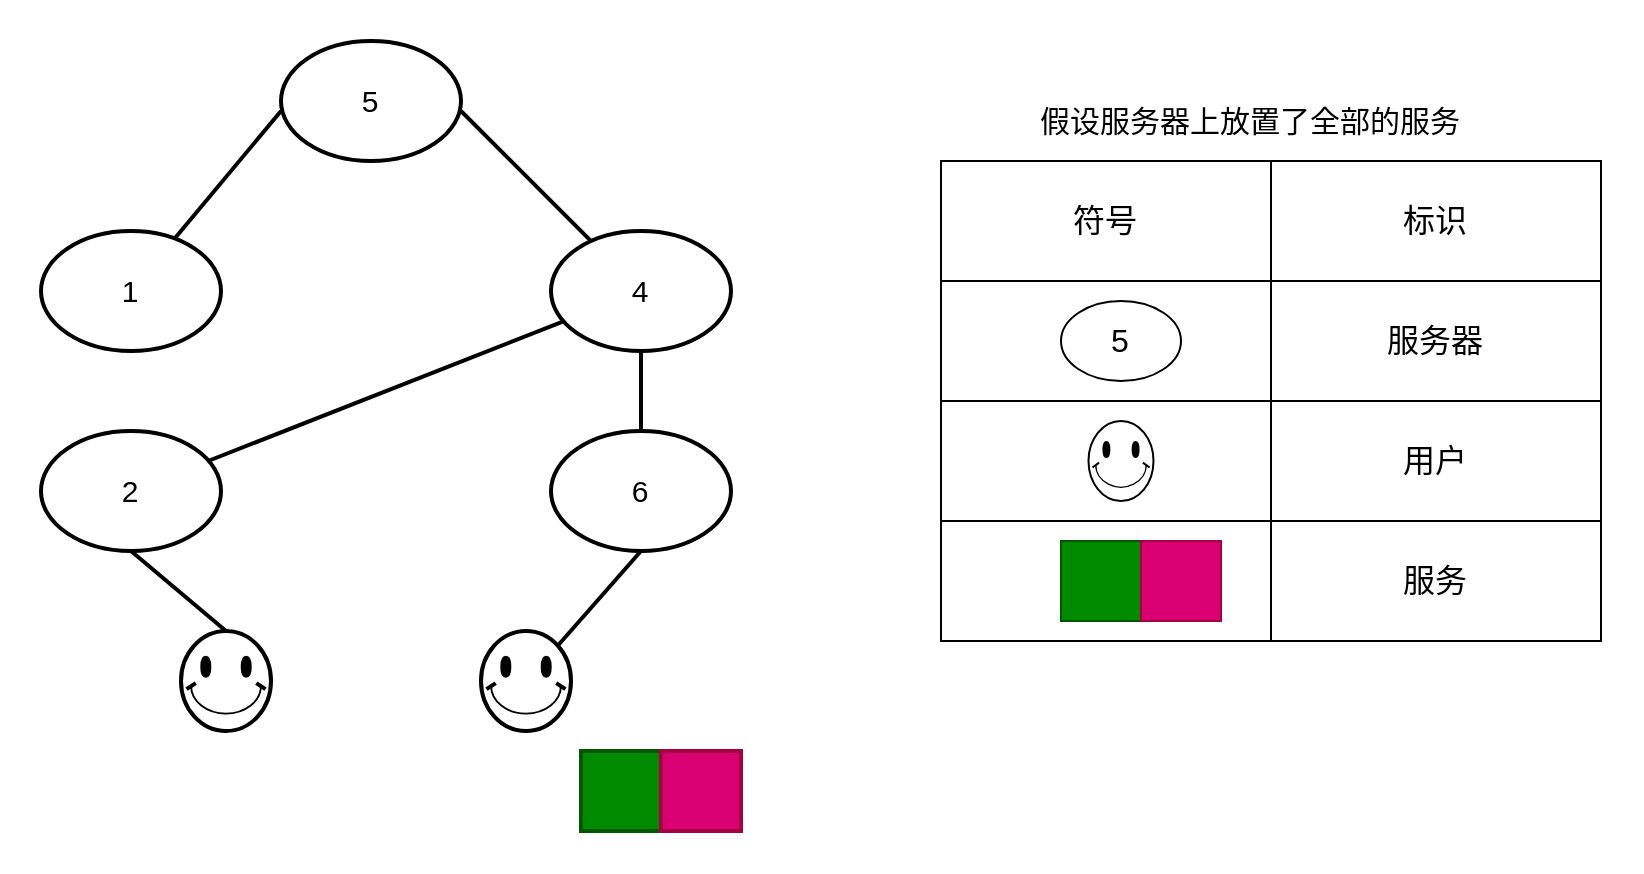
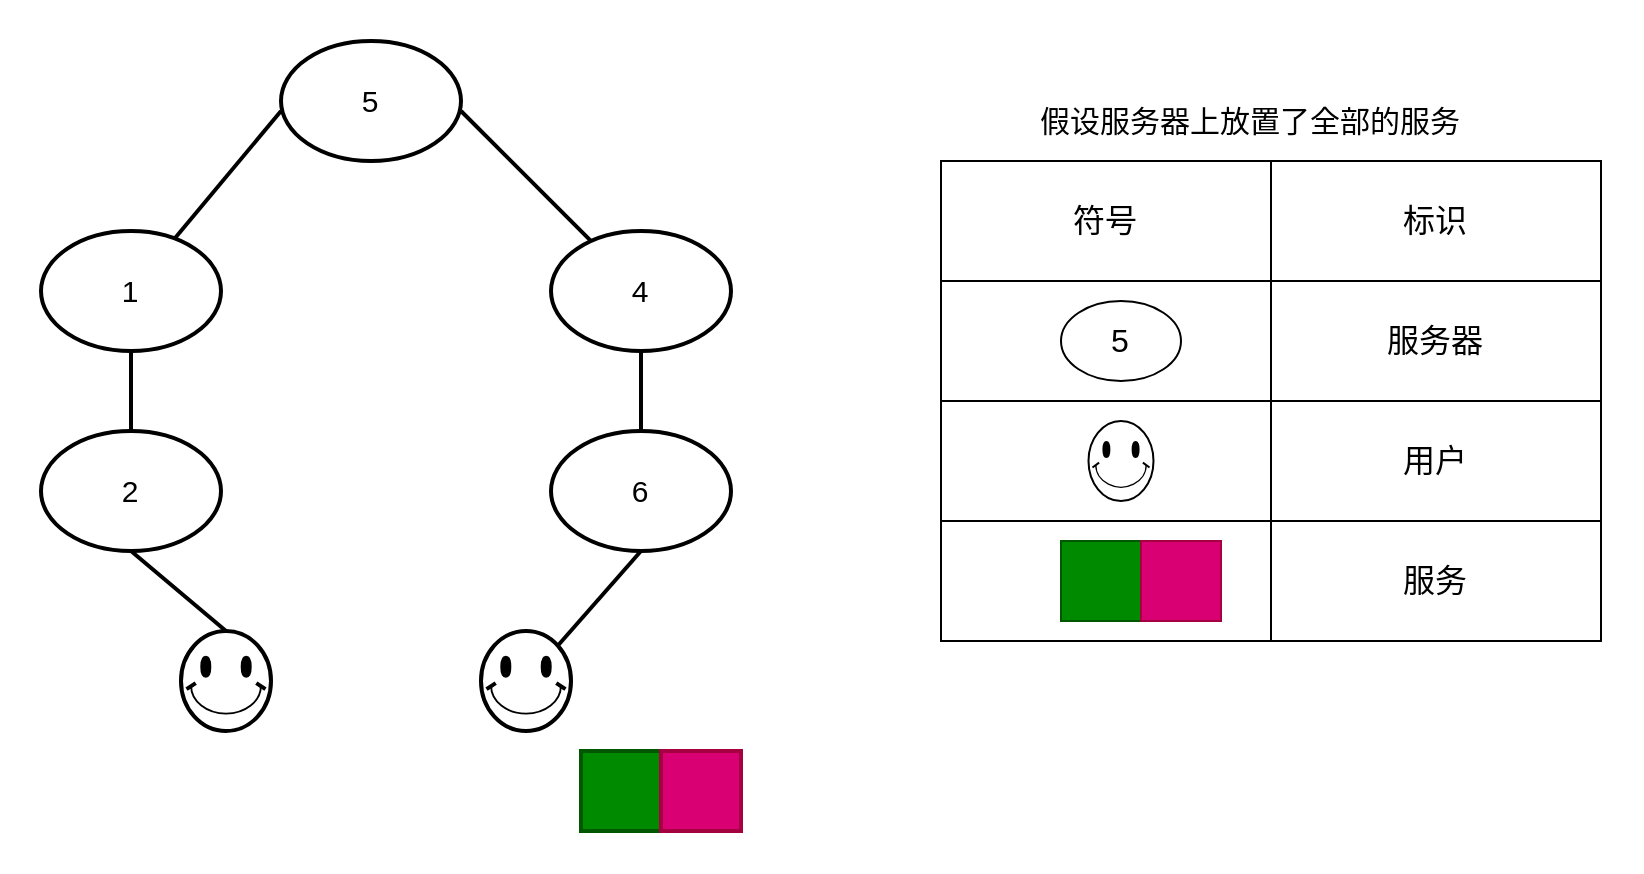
edge "4" -- "2": now "1" -- "2"
